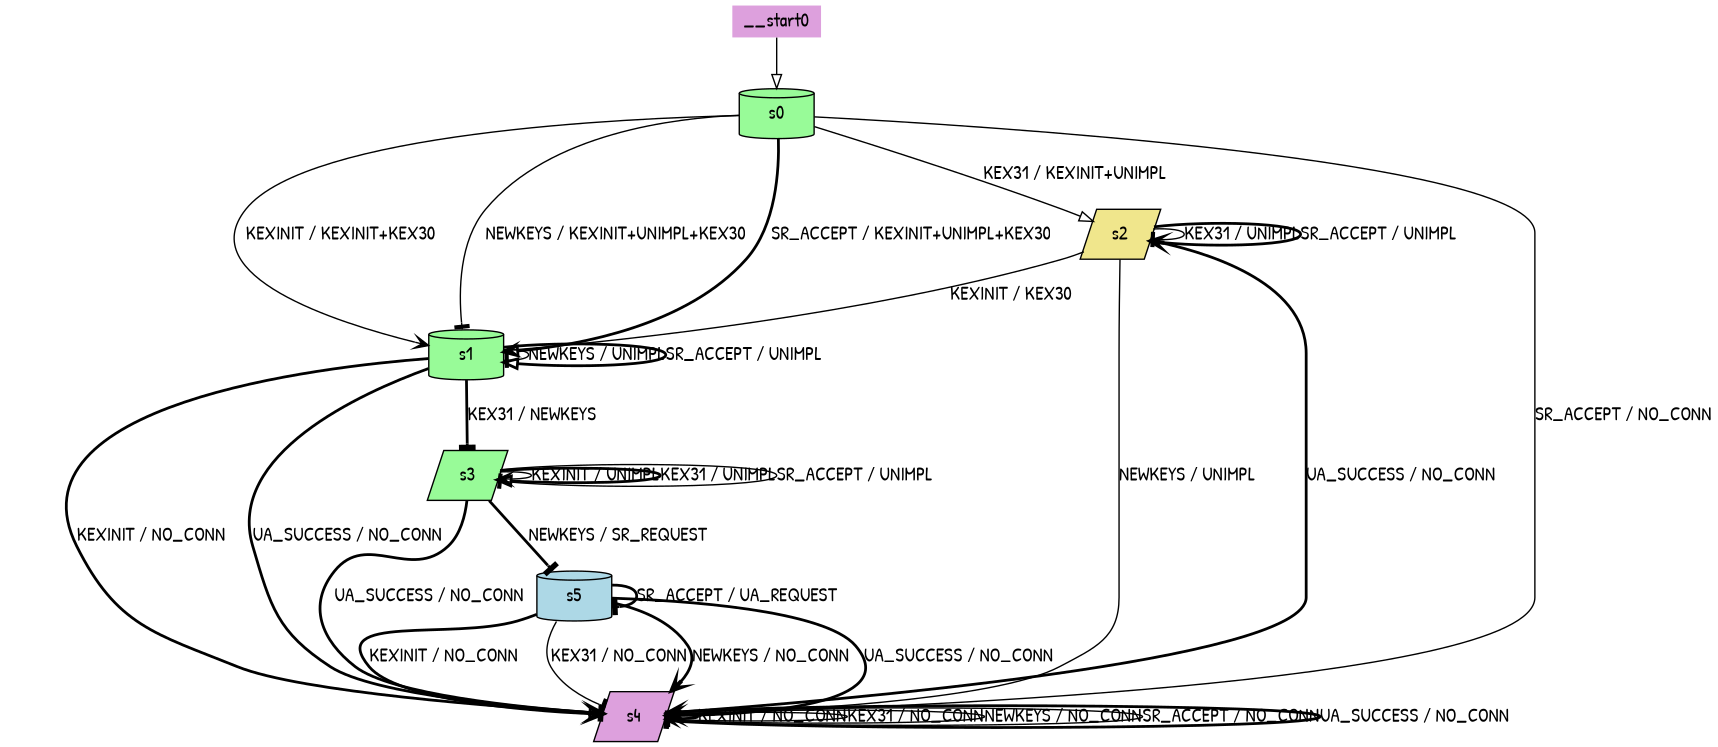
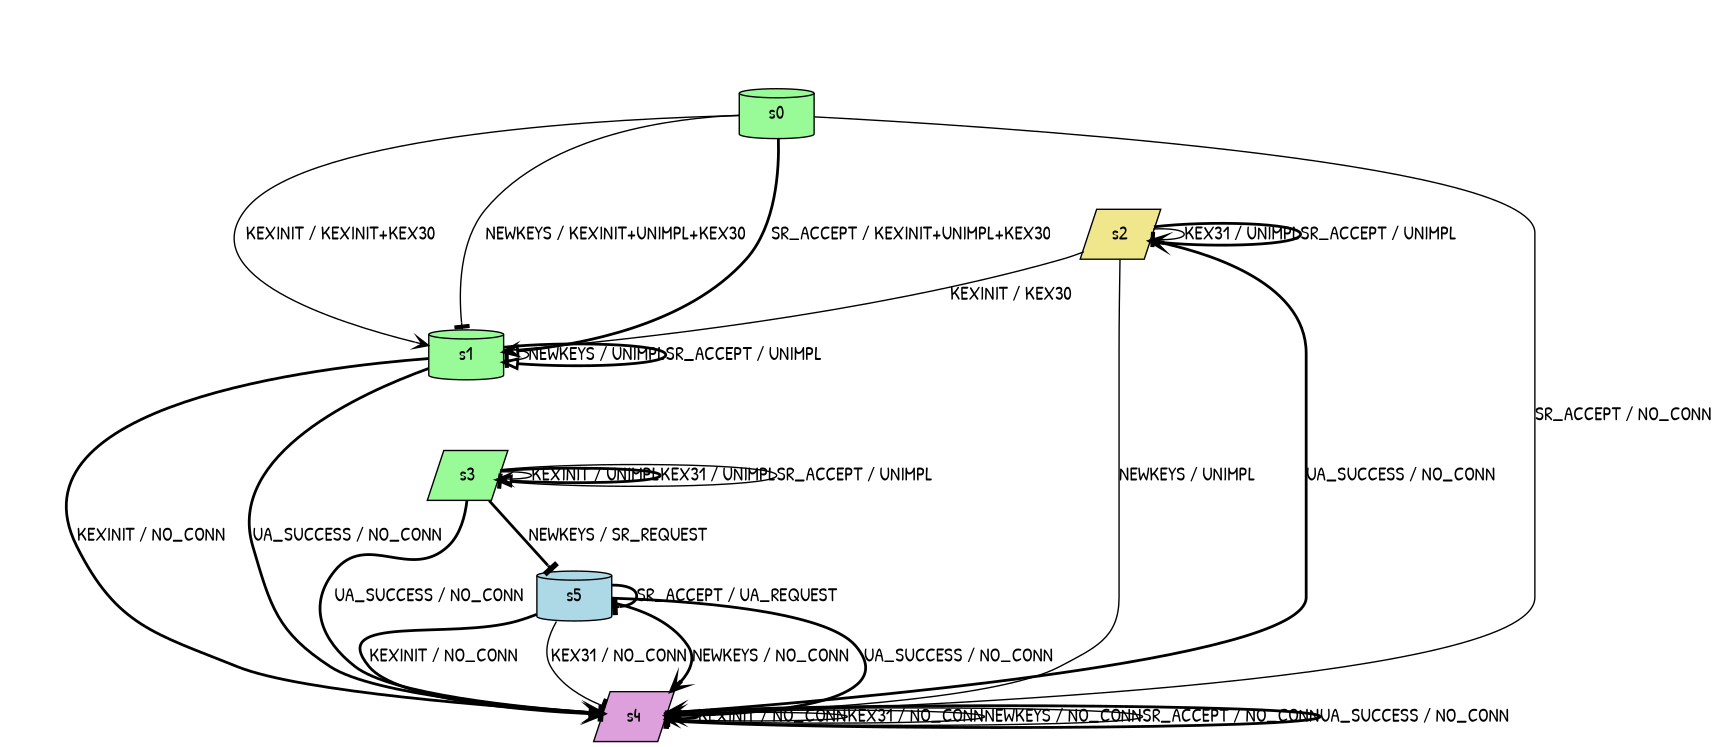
node "__start0": removed
edge "s0" -> "s2": removed, label "KEX31 / KEXINIT+UNIMPL"
edge "s1" -> "s3": removed, label "KEX31 / NEWKEYS"
